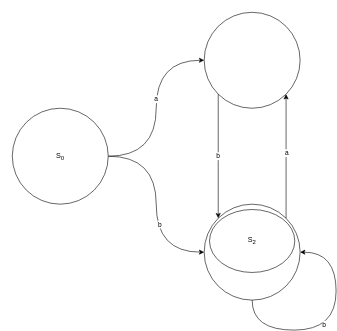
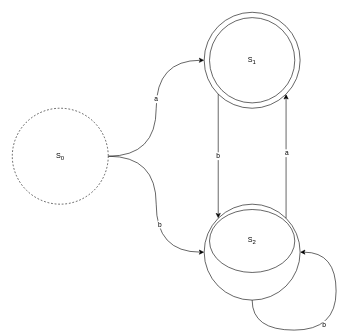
node "S1": added
node "S0": style solid -> dashed
